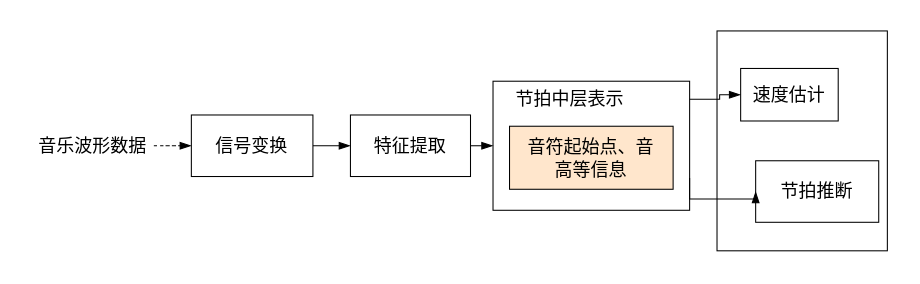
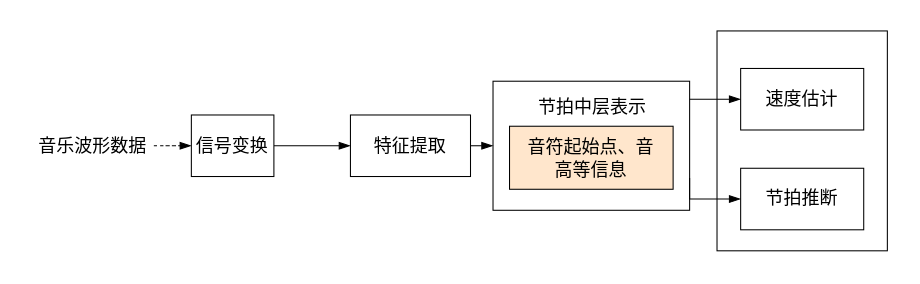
node "速度估计": size 98x53 -> 123x62
node "节拍中层表示": moved (569, 100) -> (592, 107)
node "信号变换": size 122x62 -> 83x62
node "节拍推断": moved (817, 191) -> (802, 199)
